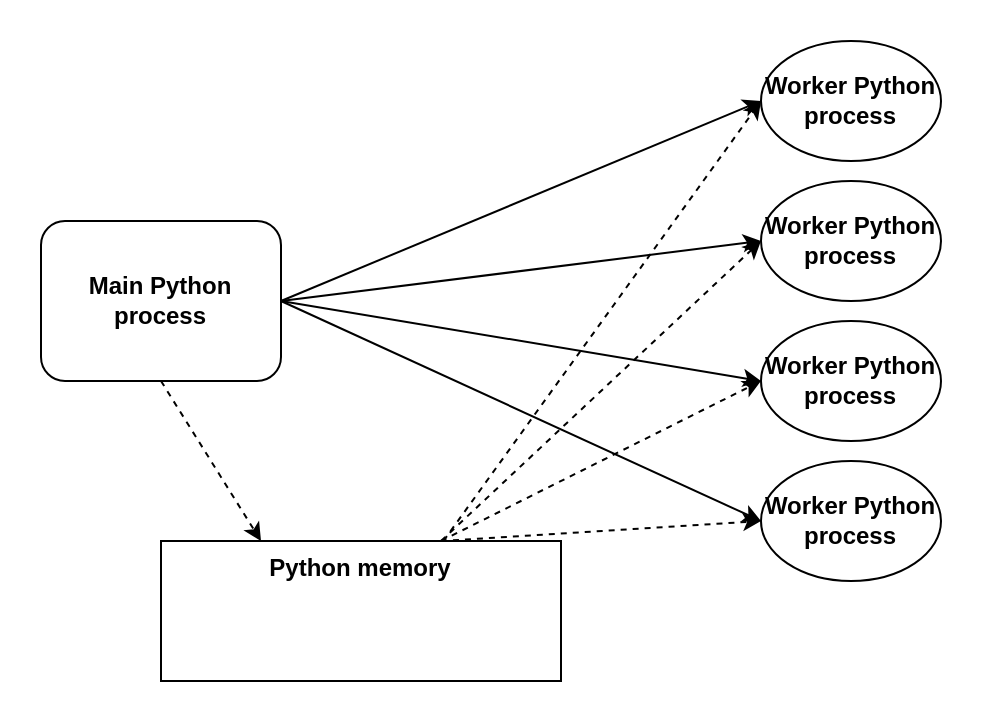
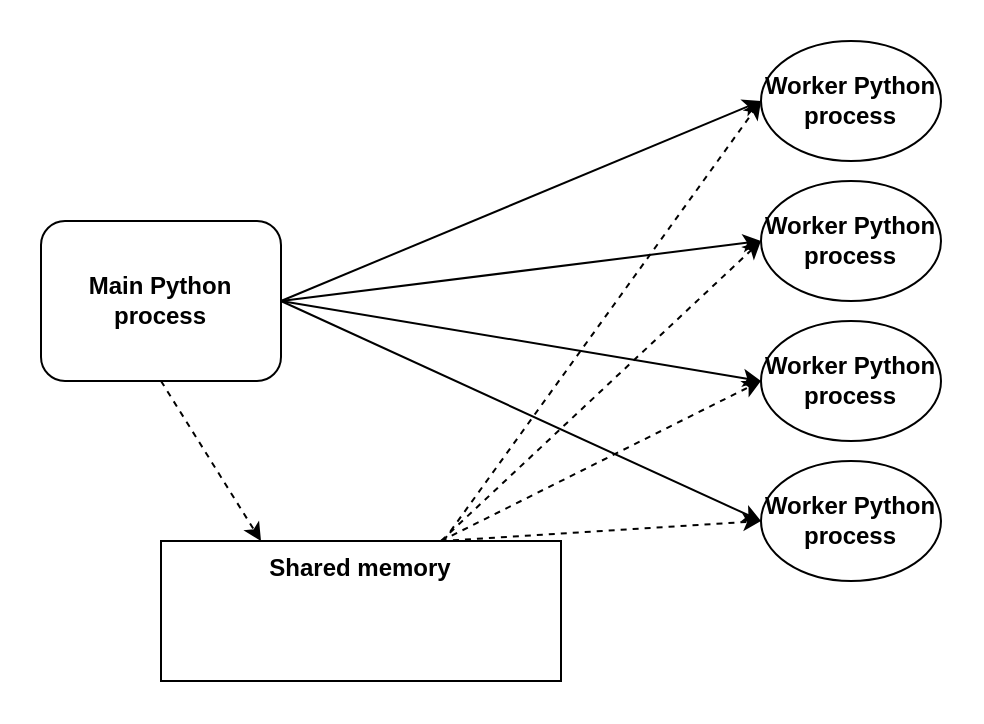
node "Python memory": label "Python memory" -> "Shared memory"
